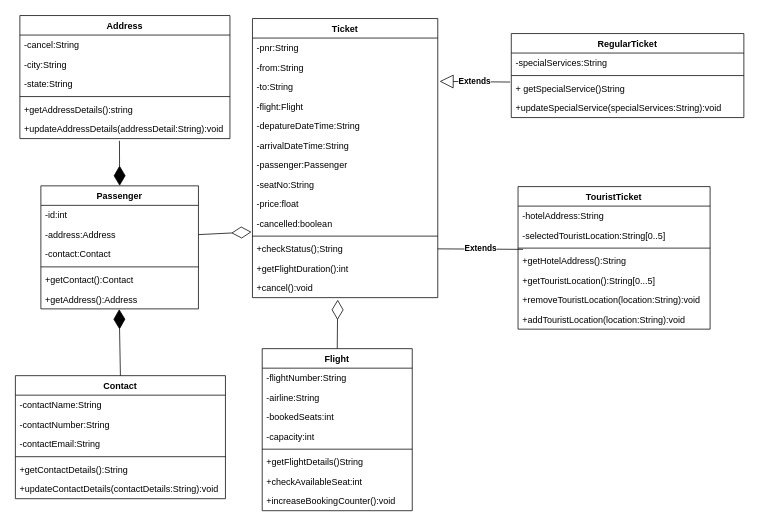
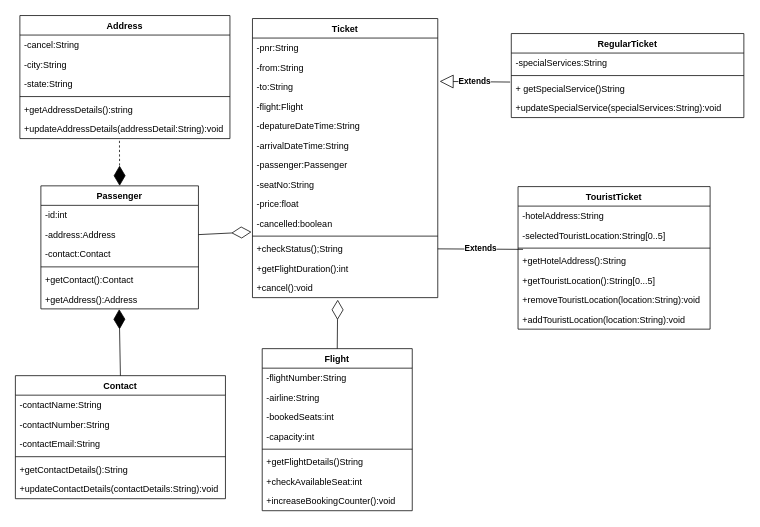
edge "+updateAddressDetails(addressDetail:String):void" -> "Passenger": style solid -> dashed
